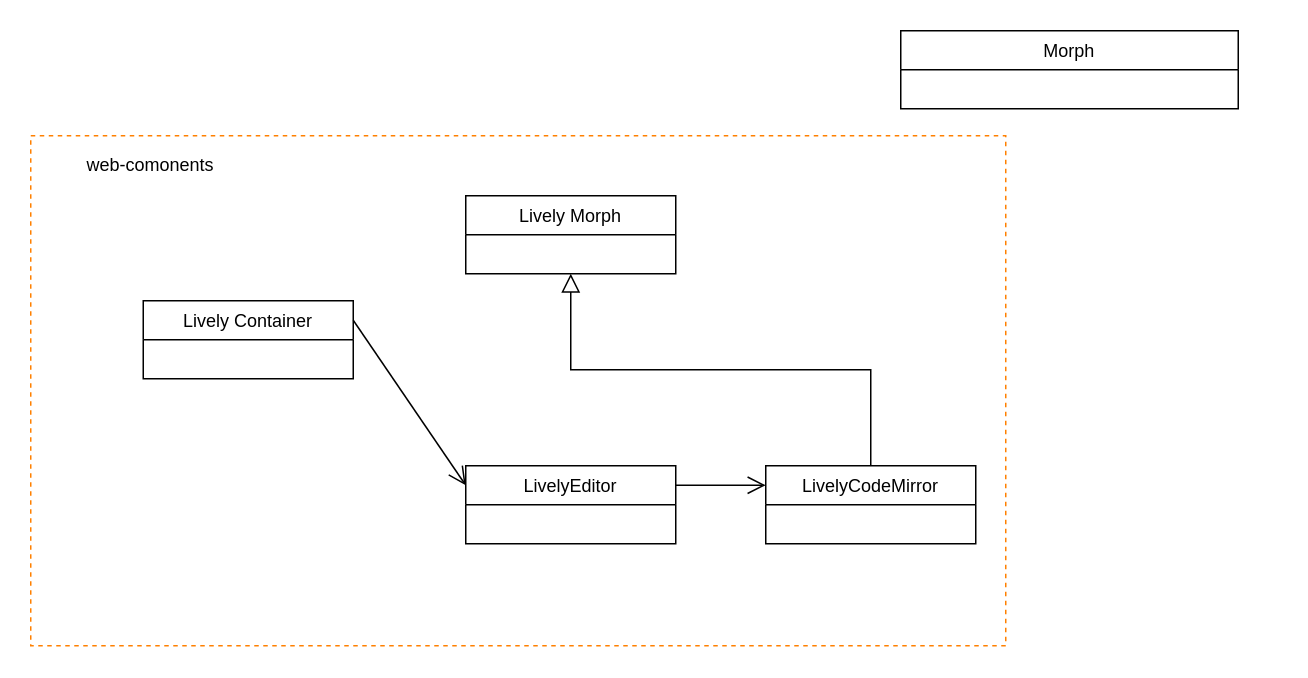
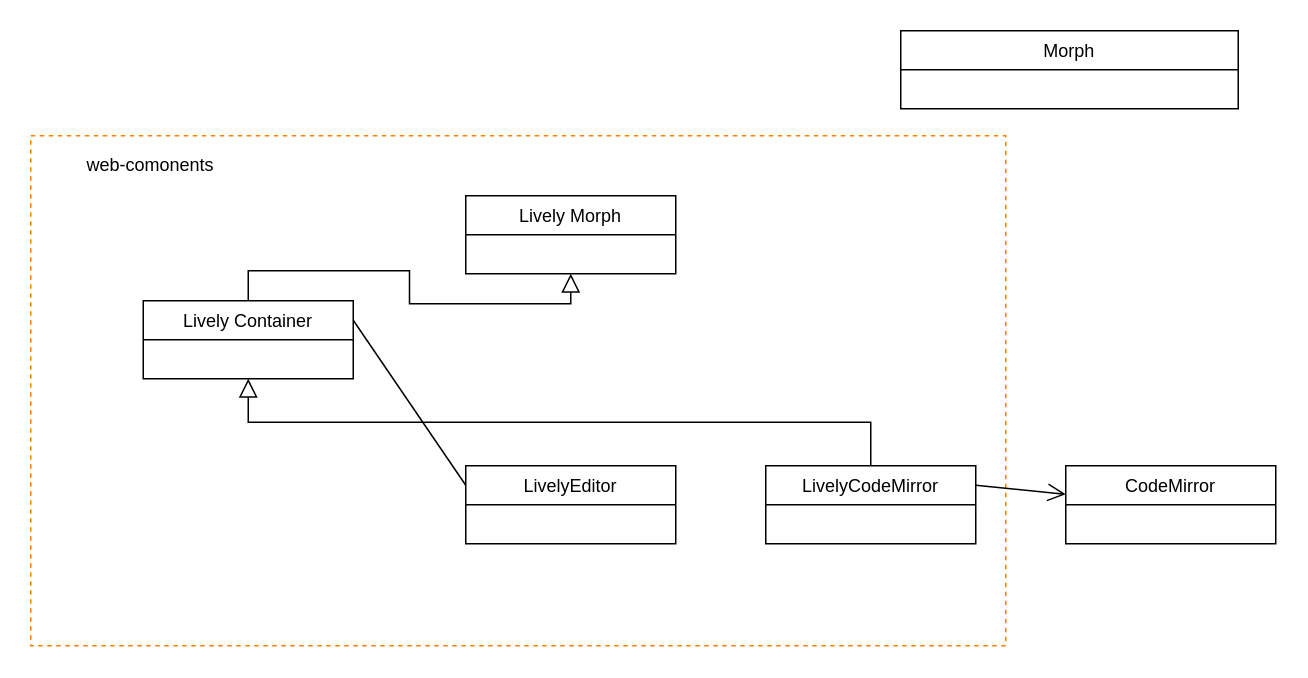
edge "Lively Container" -> "Lively Morph": added
edge "LivelyCodeMirror" -> "Lively Morph": now "LivelyCodeMirror" -> "Lively Container"
edge "Lively Container" -> "LivelyEditor": arrowhead open -> none
edge "LivelyEditor" -> "LivelyCodeMirror": removed
edge "LivelyCodeMirror" -> "CodeMirror": added
node "CodeMirror": added
